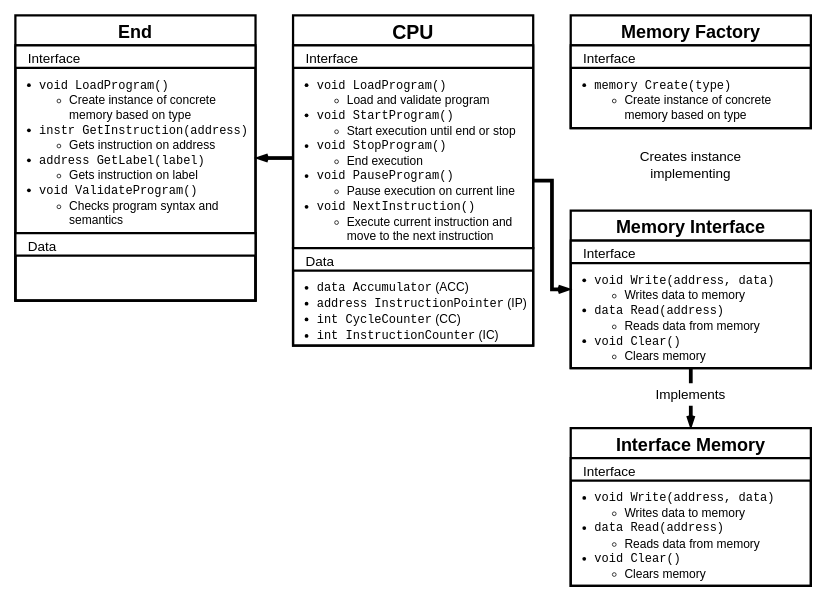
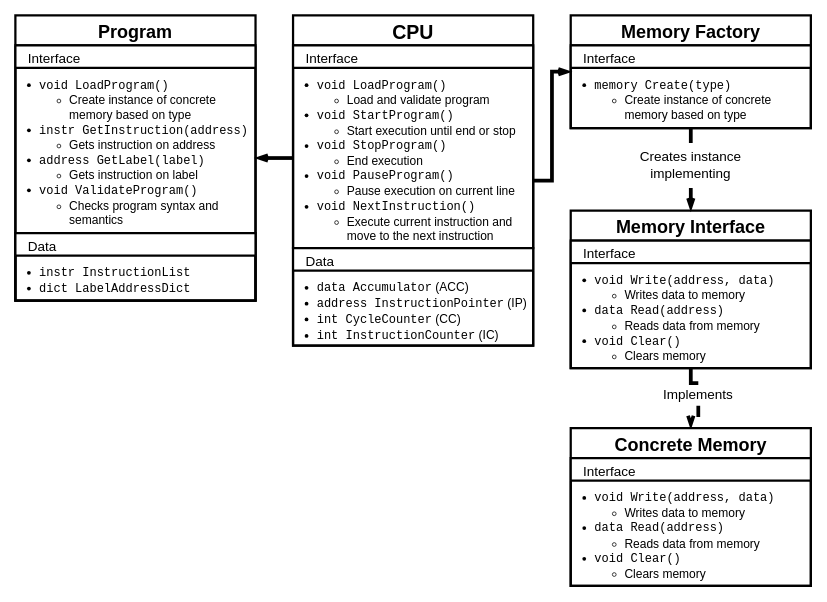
node "End": label "End" -> "Program"
edge "CPU" -> "Memory Factory": added
edge "Memory Factory" -- "Creates instance implementing": added
edge "Creates instance implementing" -> "Memory Interface": added
edge "CPU" -> "Memory Interface": removed
node "instr InstructionList dict LabelAddressDict": added
node "Implements": moved (690, 394) -> (698, 394)
node "Interface Memory": label "Interface Memory" -> "Concrete Memory"
